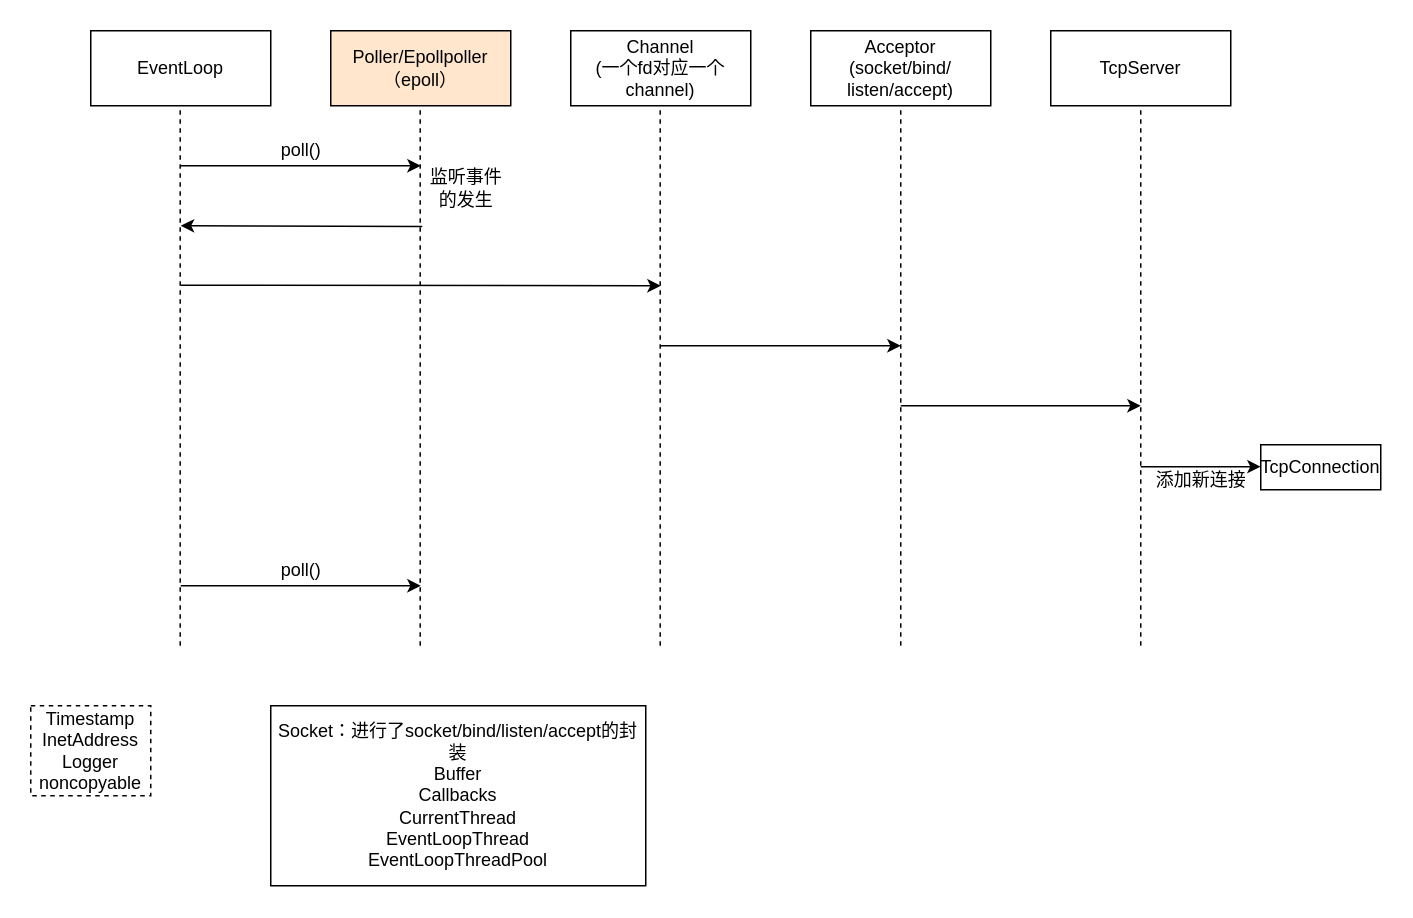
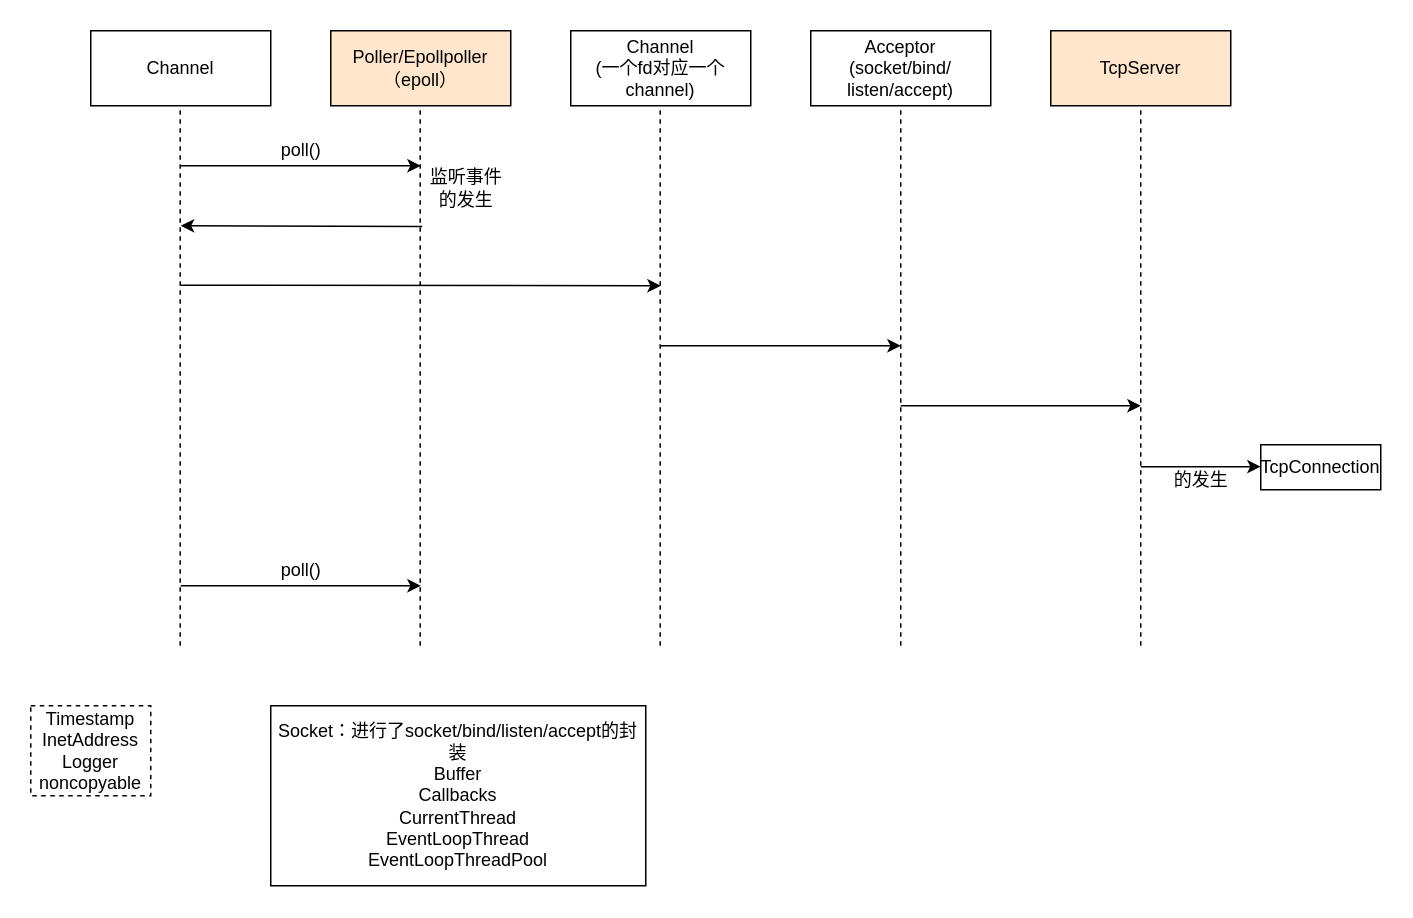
node "EventLoop": label "EventLoop" -> "Channel"
node "TcpServer": fillcolor #ffffff -> #ffe6cc
node "添加新连接": label "添加新连接" -> "的发生"
